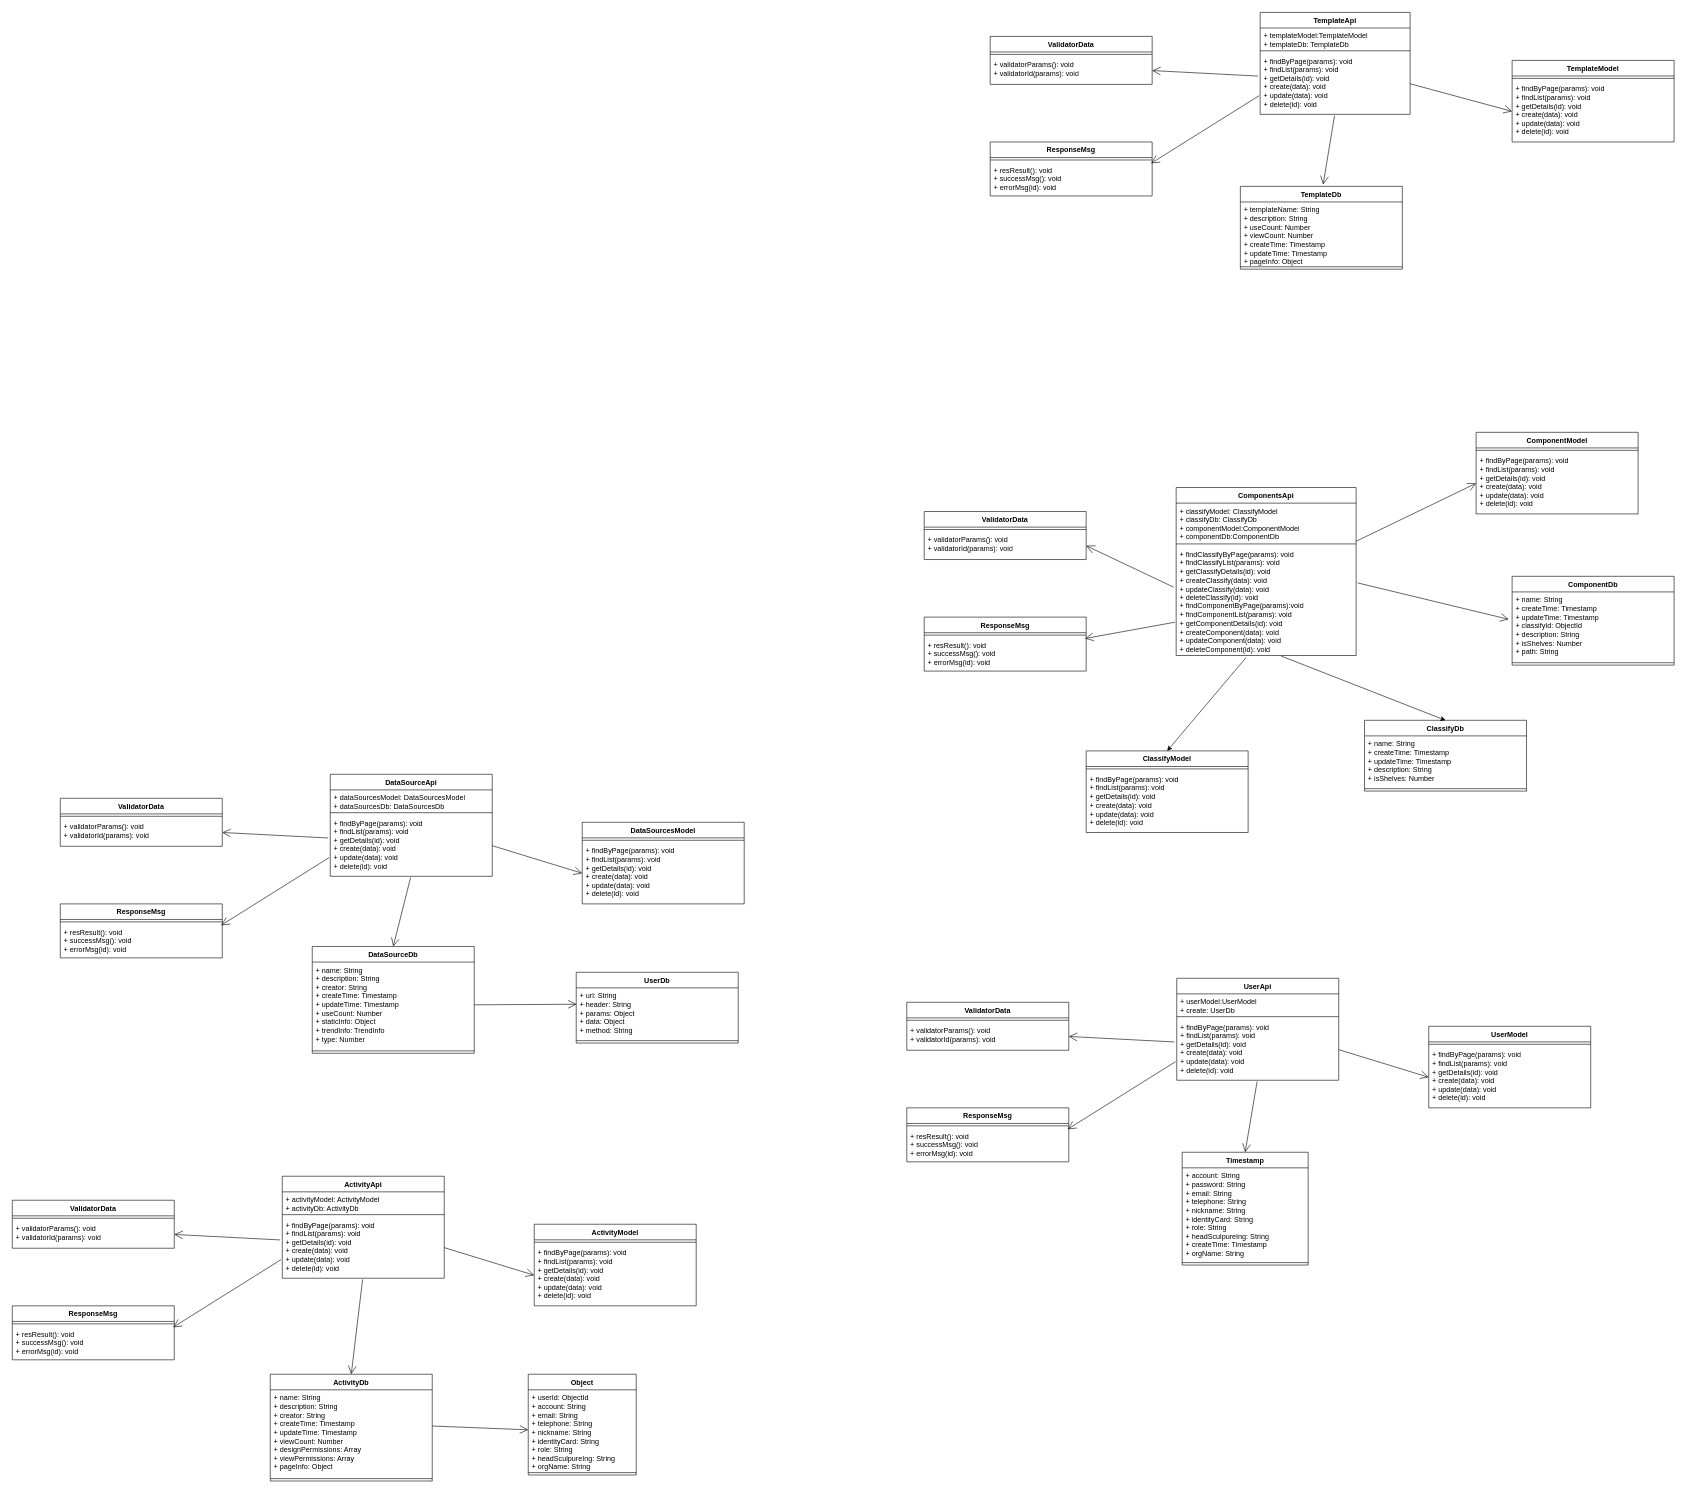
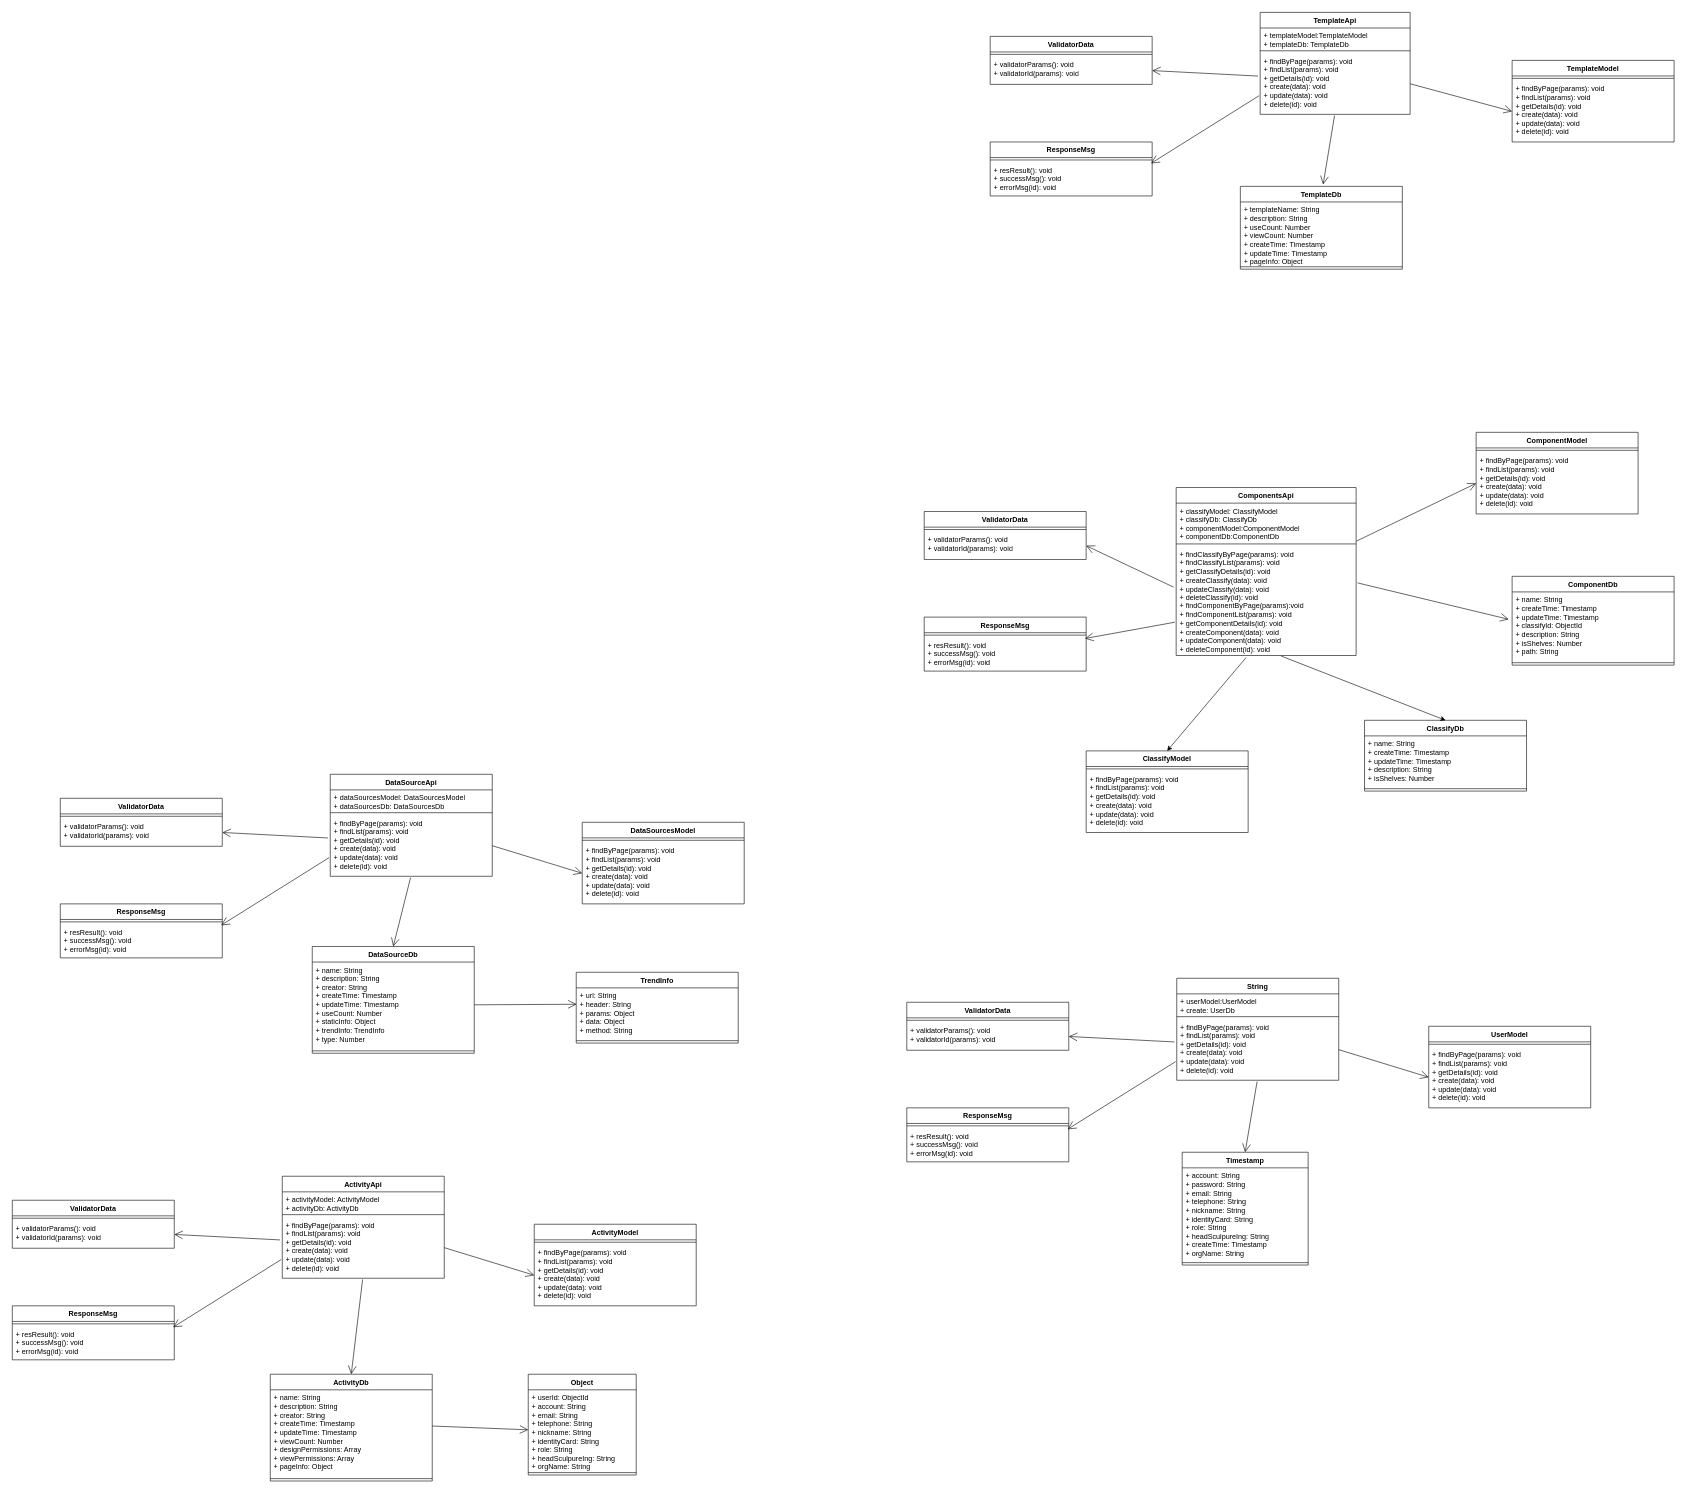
node "UserDb": label "UserDb" -> "TrendInfo"
node "UserApi": label "UserApi" -> "String"
